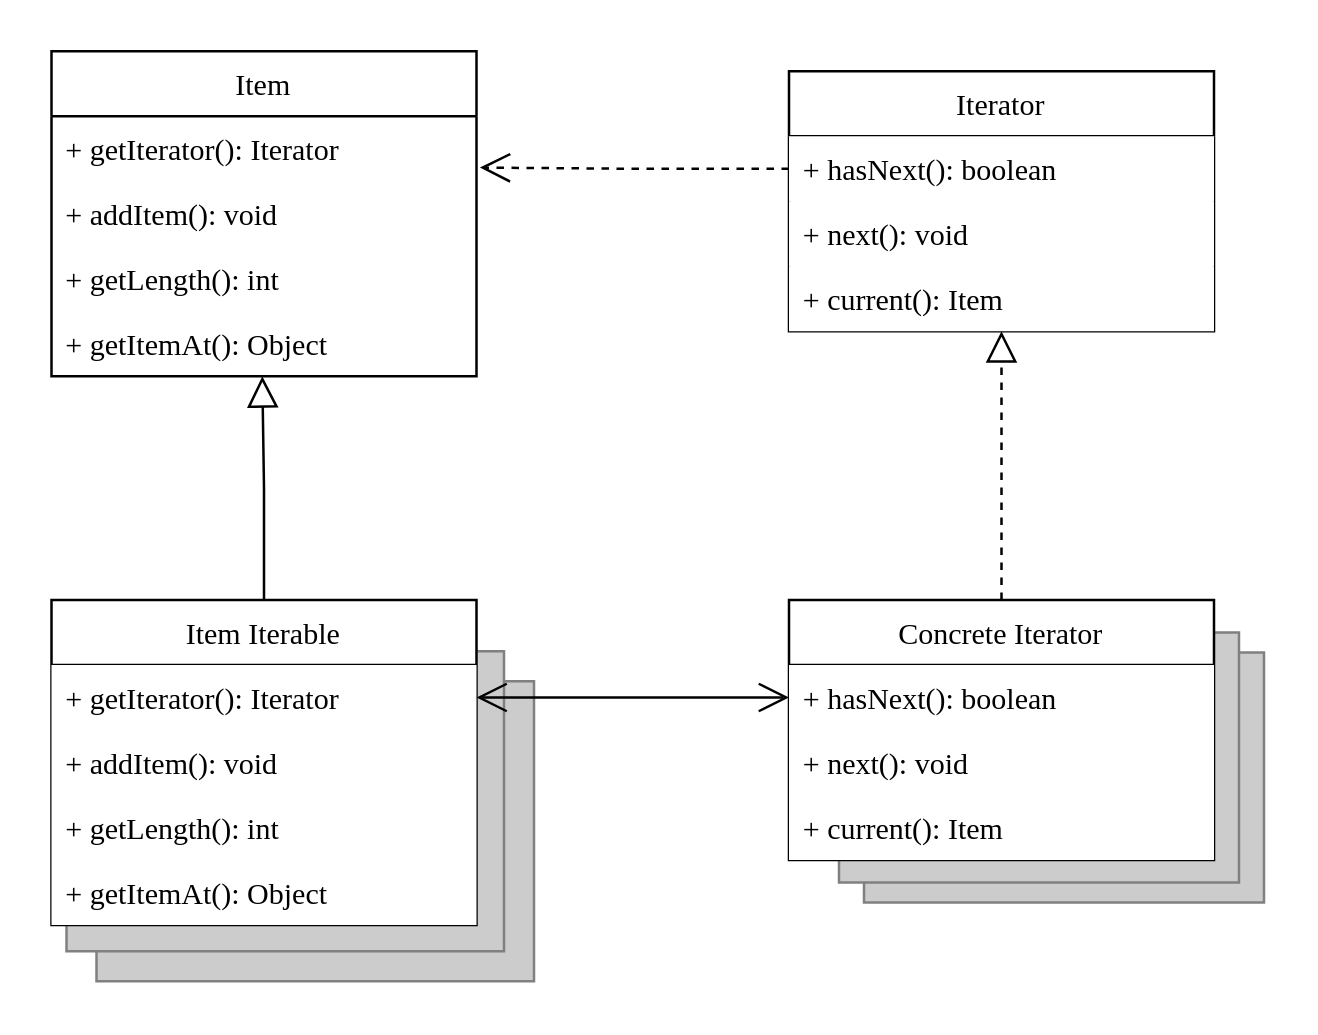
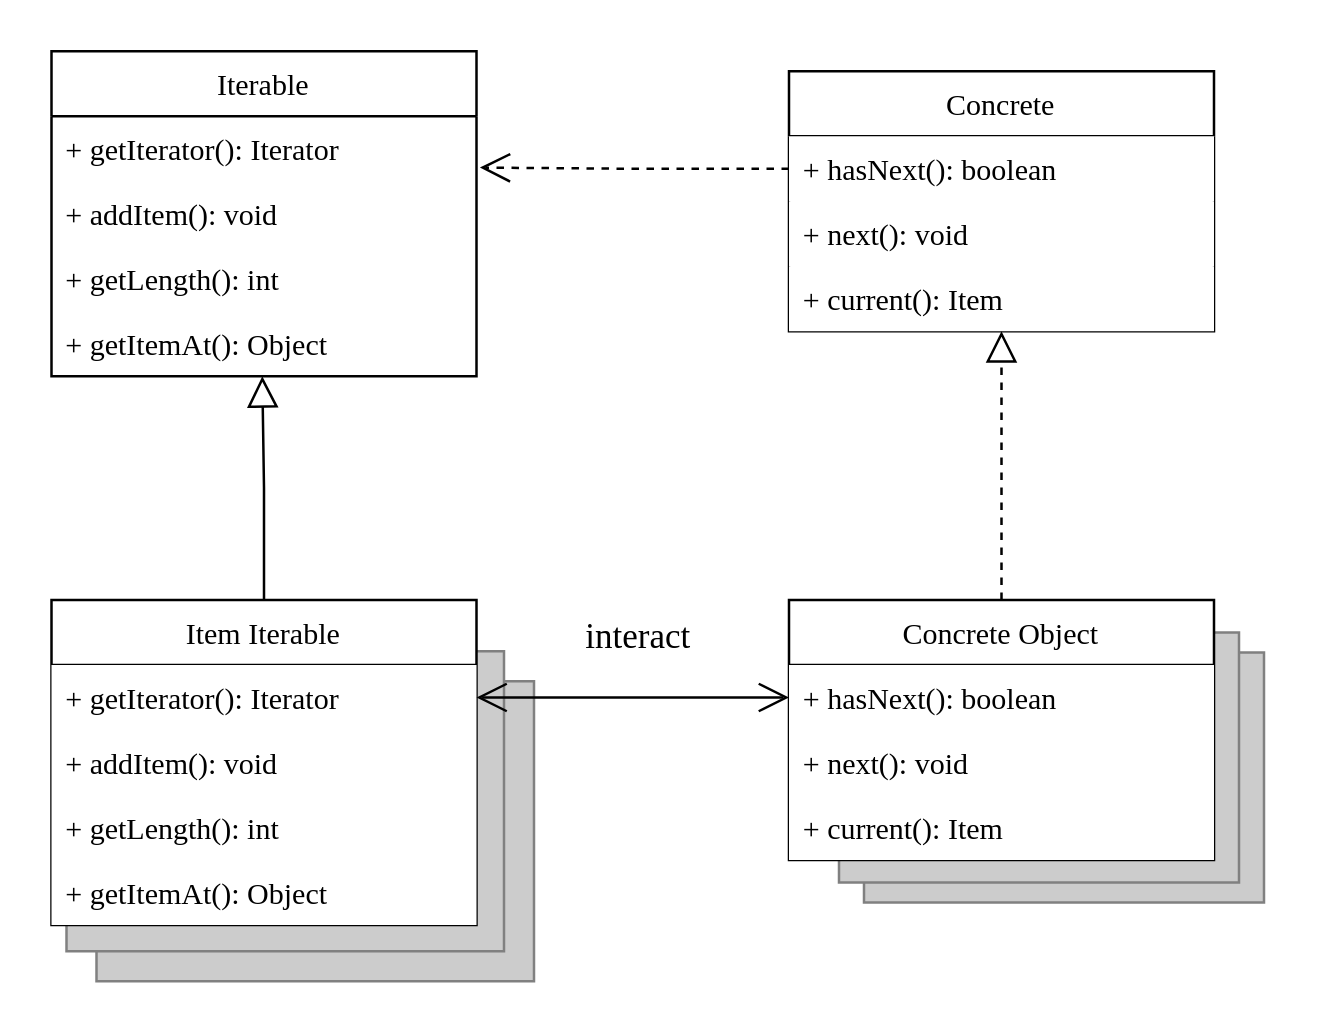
node "Item": label "Item" -> "Iterable"
node "Iterator": label "Iterator" -> "Concrete"
node "Concrete Iterator": label "Concrete Iterator" -> "Concrete Object"
node "interact": added
